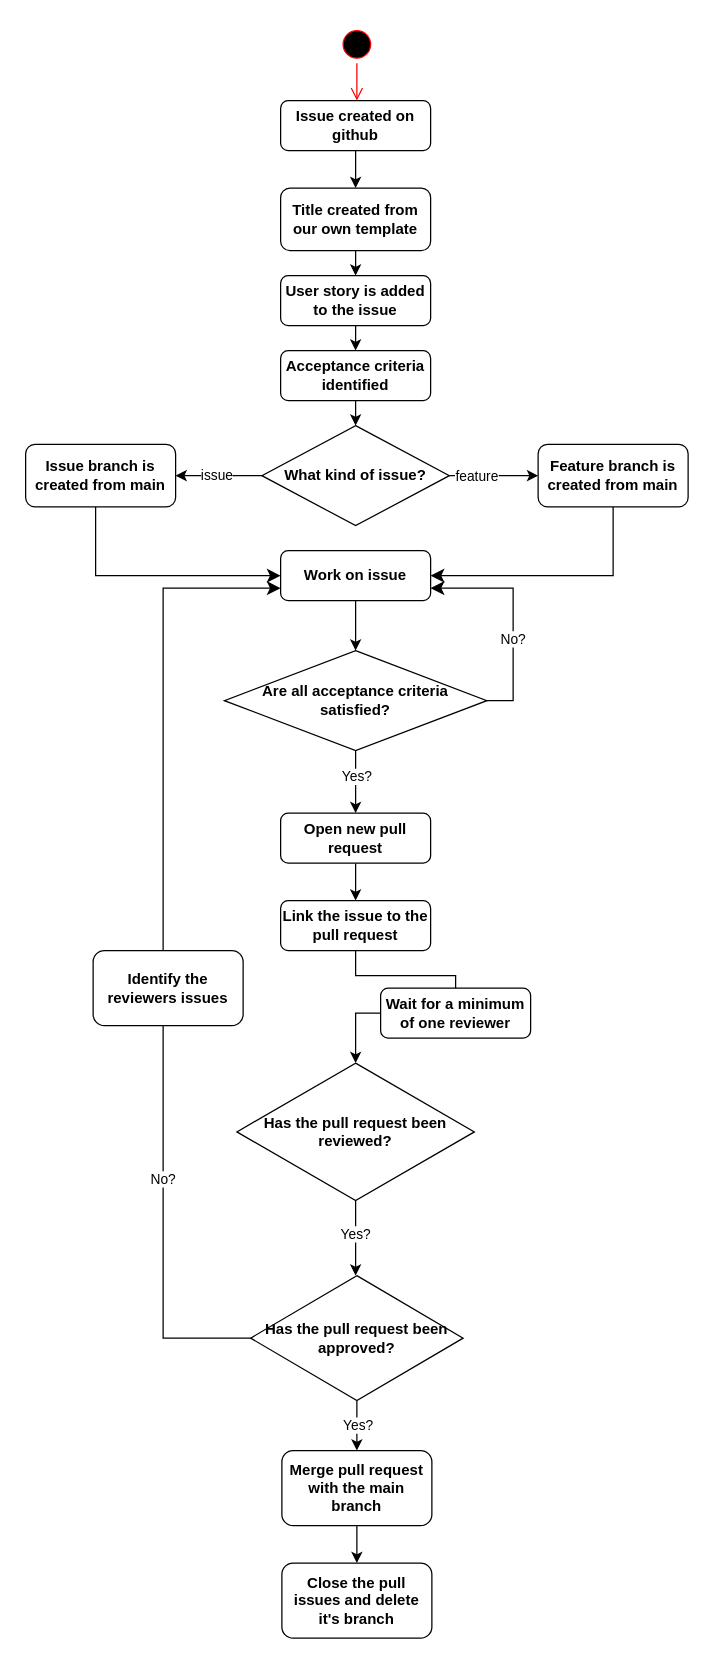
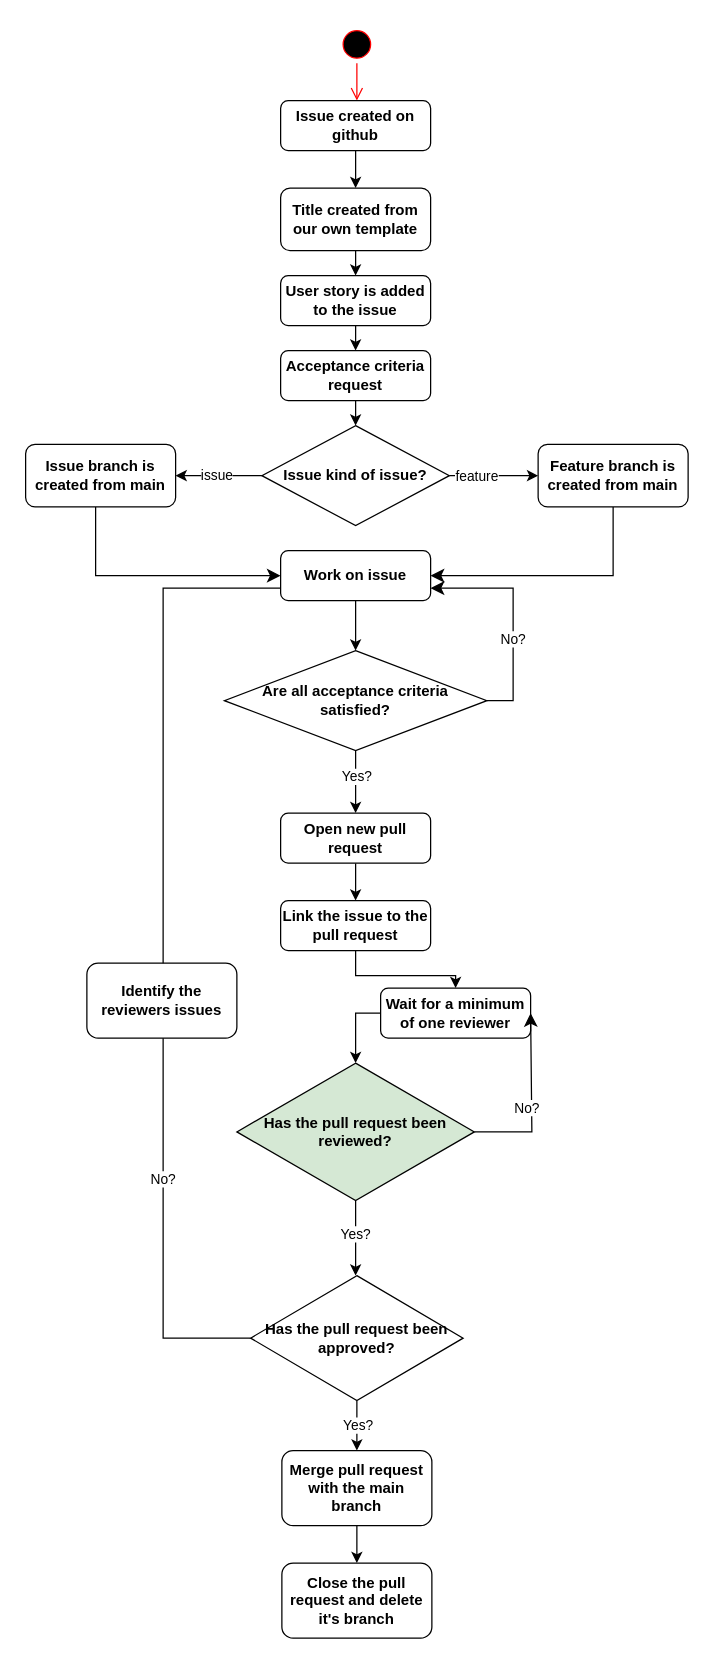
node "Acceptance criteria identified": label "Acceptance criteria identified" -> "Acceptance criteria request"
node "What kind of issue?": label "What kind of issue?" -> "Issue kind of issue?"
edge "Has the pull request been approved?" -> "Work on issue": arrowhead classic -> none
edge "Link the issue to the pull request" -- "Wait for a minimum of one reviewer": arrowhead none -> classic
node "Identify the reviewers issues": moved (168, 988) -> (162, 1001)
edge "Has the pull request been reviewed?" -> "Wait for a minimum of one reviewer": added, label "No?"
node "Has the pull request been reviewed?": fillcolor #ffffff -> #d5e8d4
node "Close the pull issues and delete it's branch": label "Close the pull issues and delete it's branch" -> "Close the pull request and delete it's branch"
